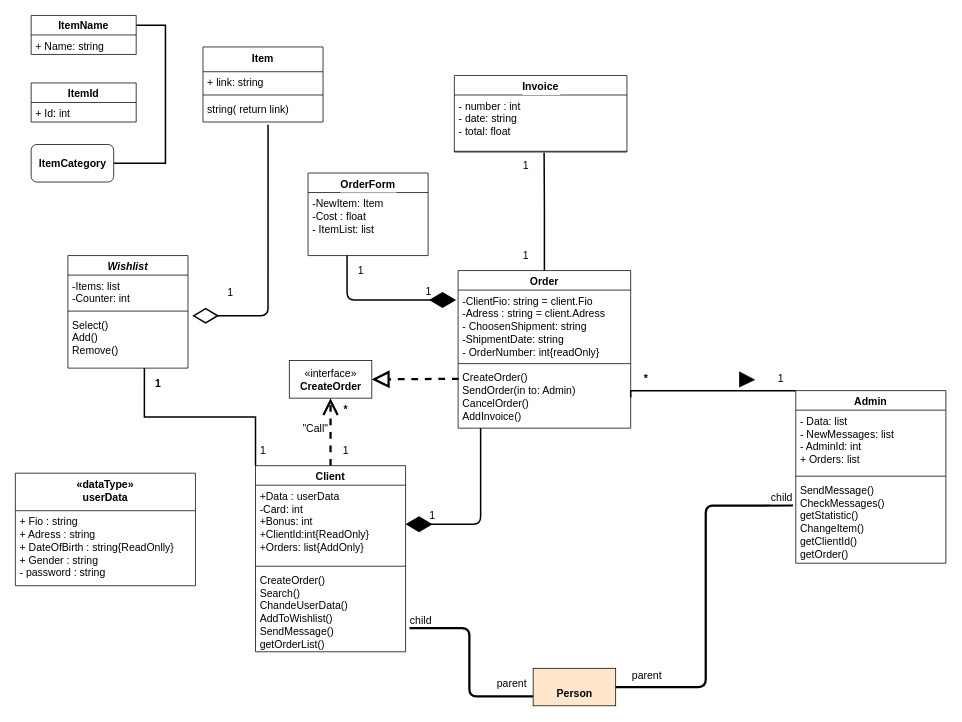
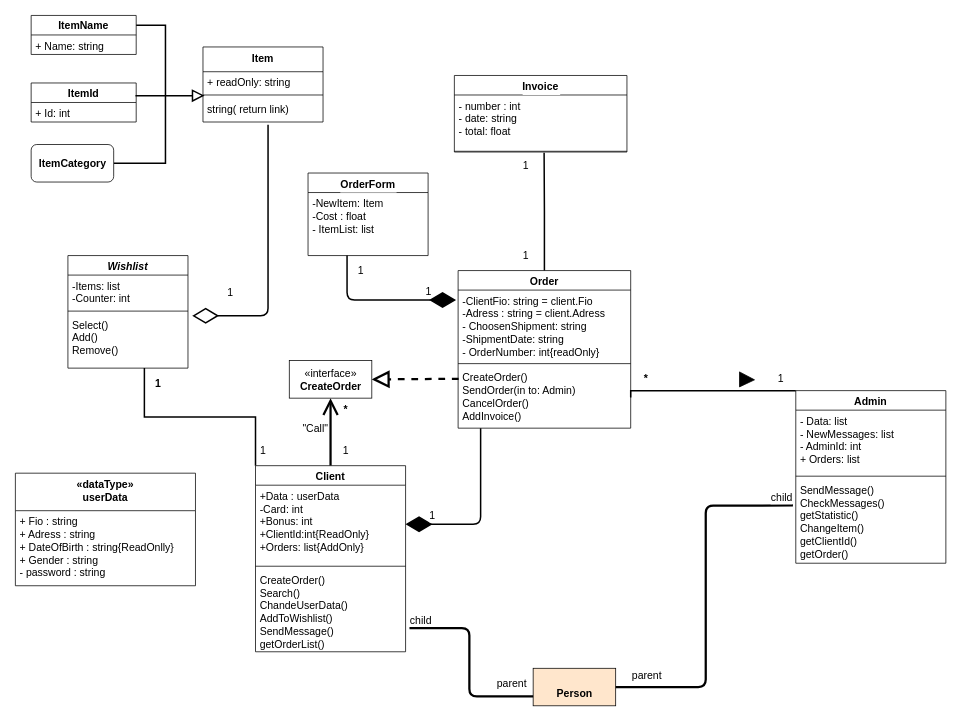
node "+ link: string": label "+ link: string" -> "+ readOnly: string"
edge "ItemId" -> "string( return link)": added
edge "Client" -> "«interface»CreateOrder": style dashed -> solid
